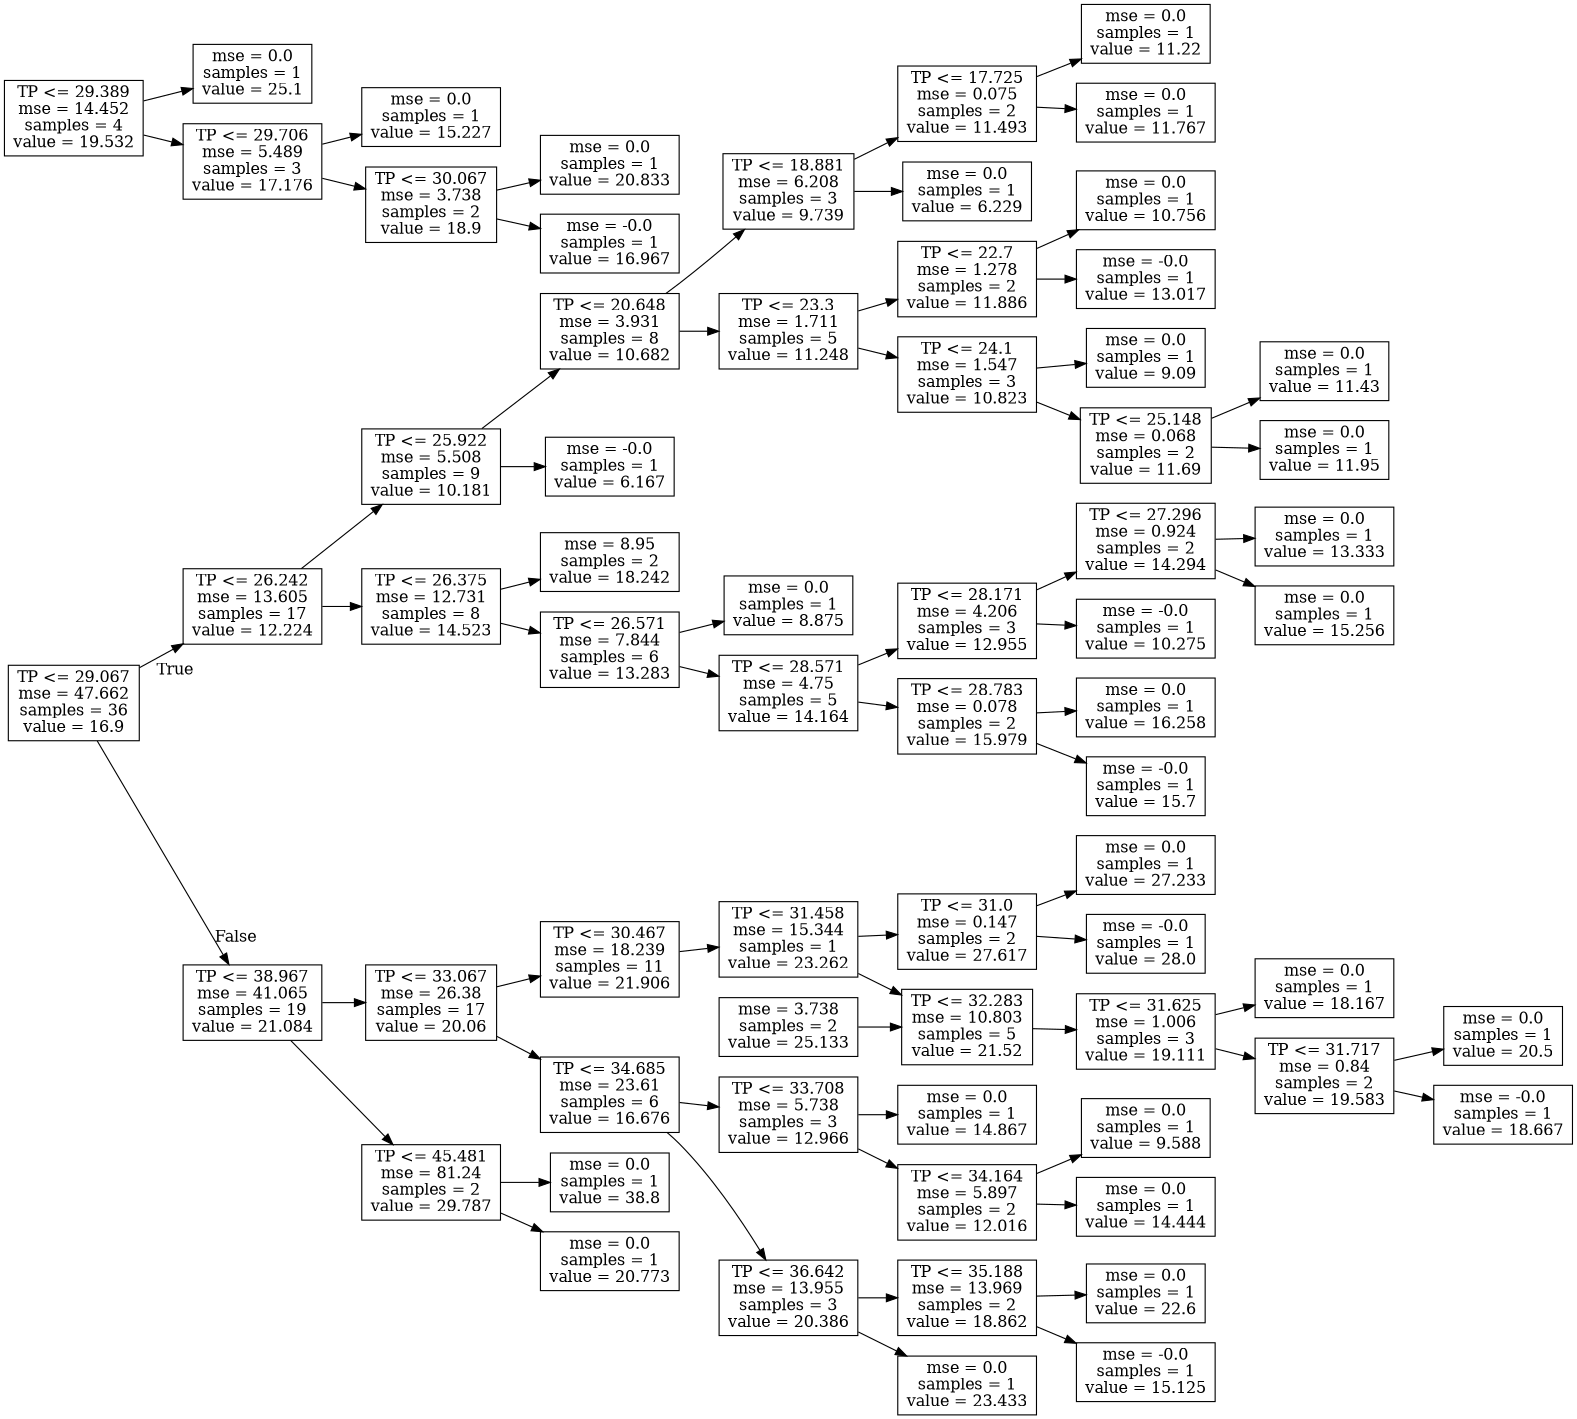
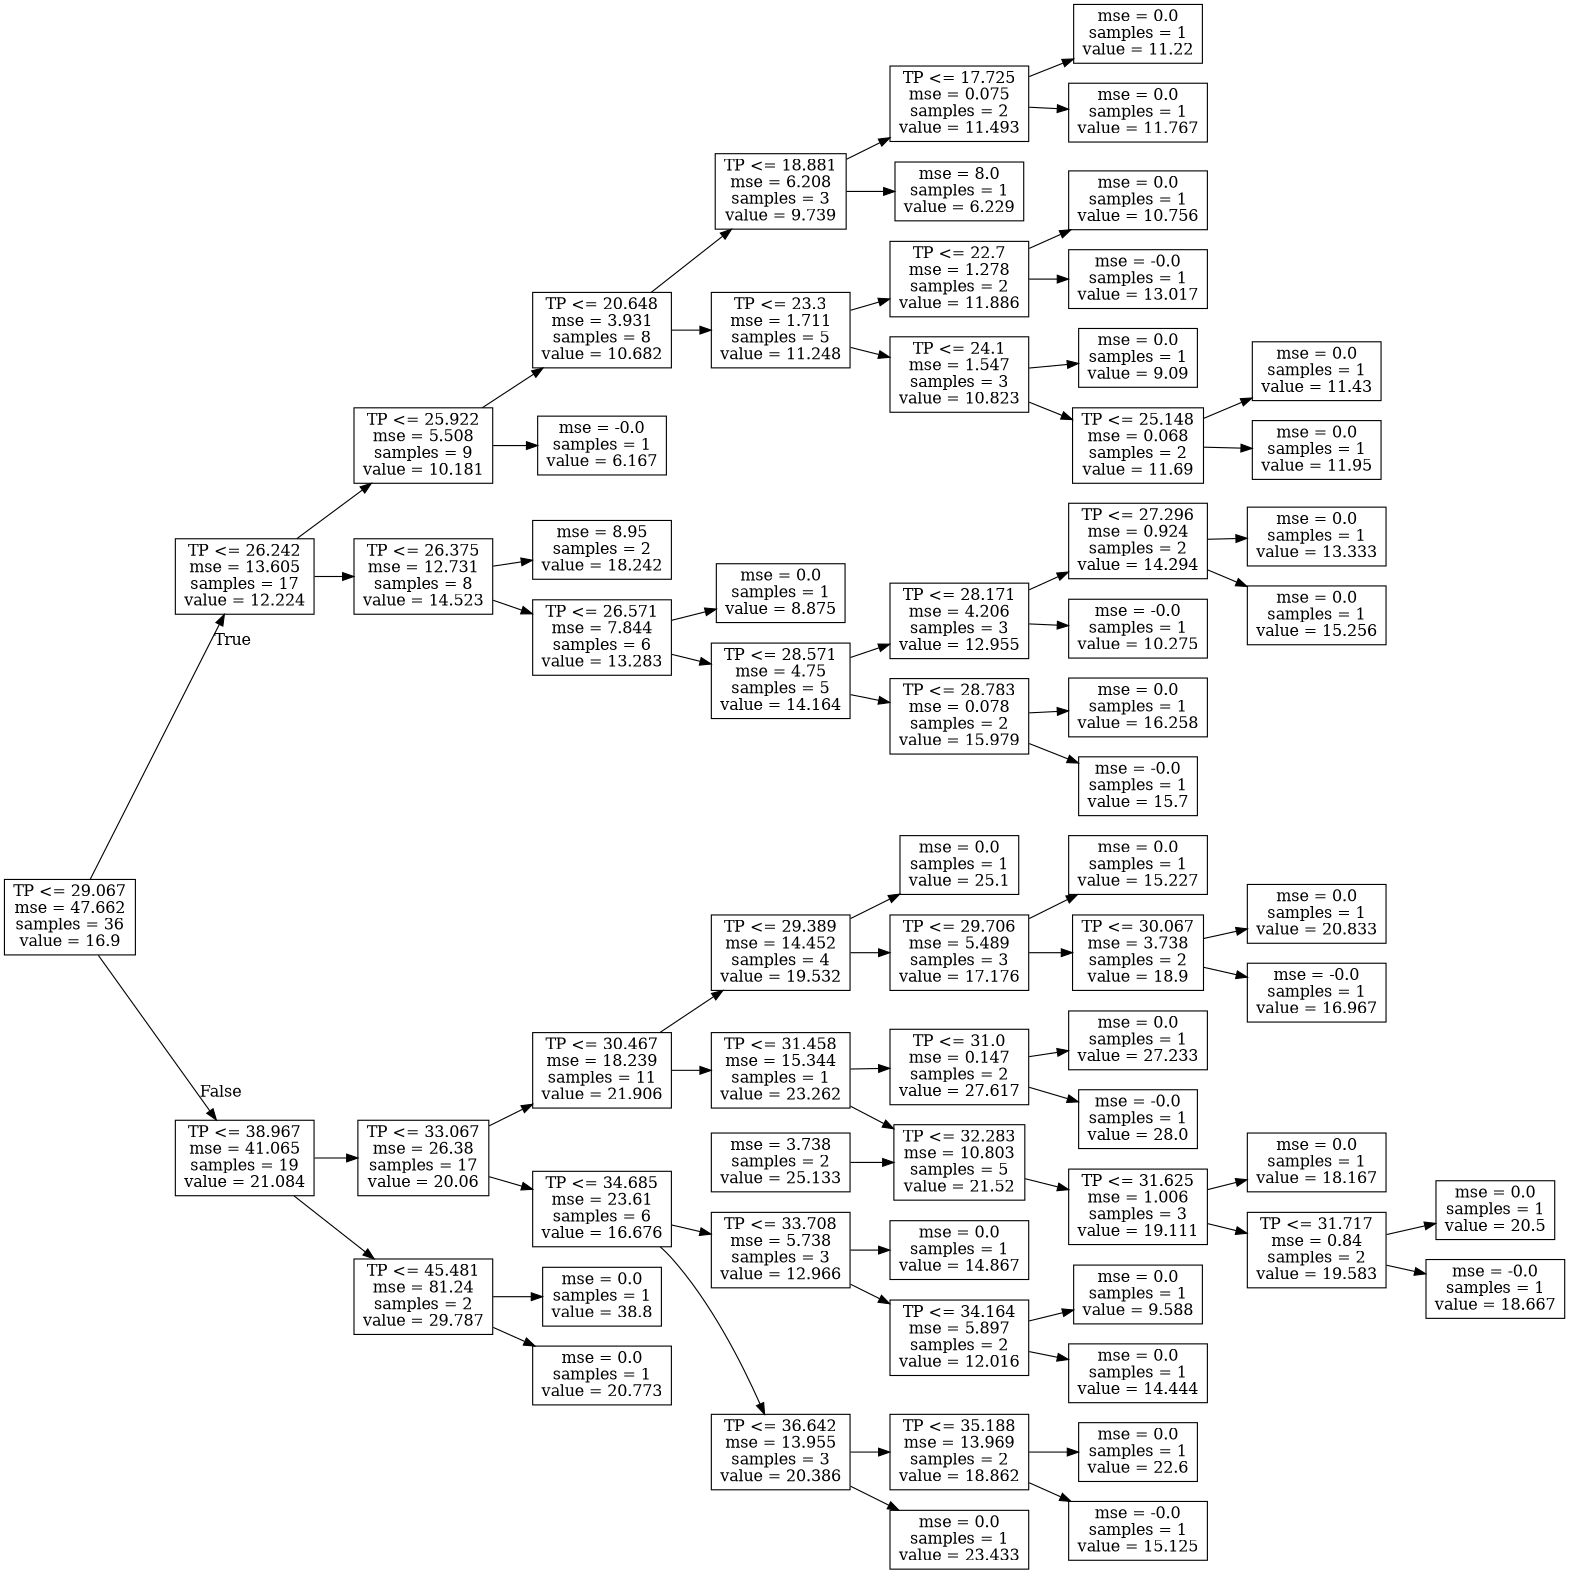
node "mse = 0.0 samples = 1 value = 6.229": label "mse = 0.0 samples = 1 value = 6.229" -> "mse = 8.0 samples = 1 value = 6.229"
edge "TP <= 30.467 mse = 18.239 samples = 11 value = 21.906" -> "TP <= 29.389 mse = 14.452 samples = 4 value = 19.532": added
